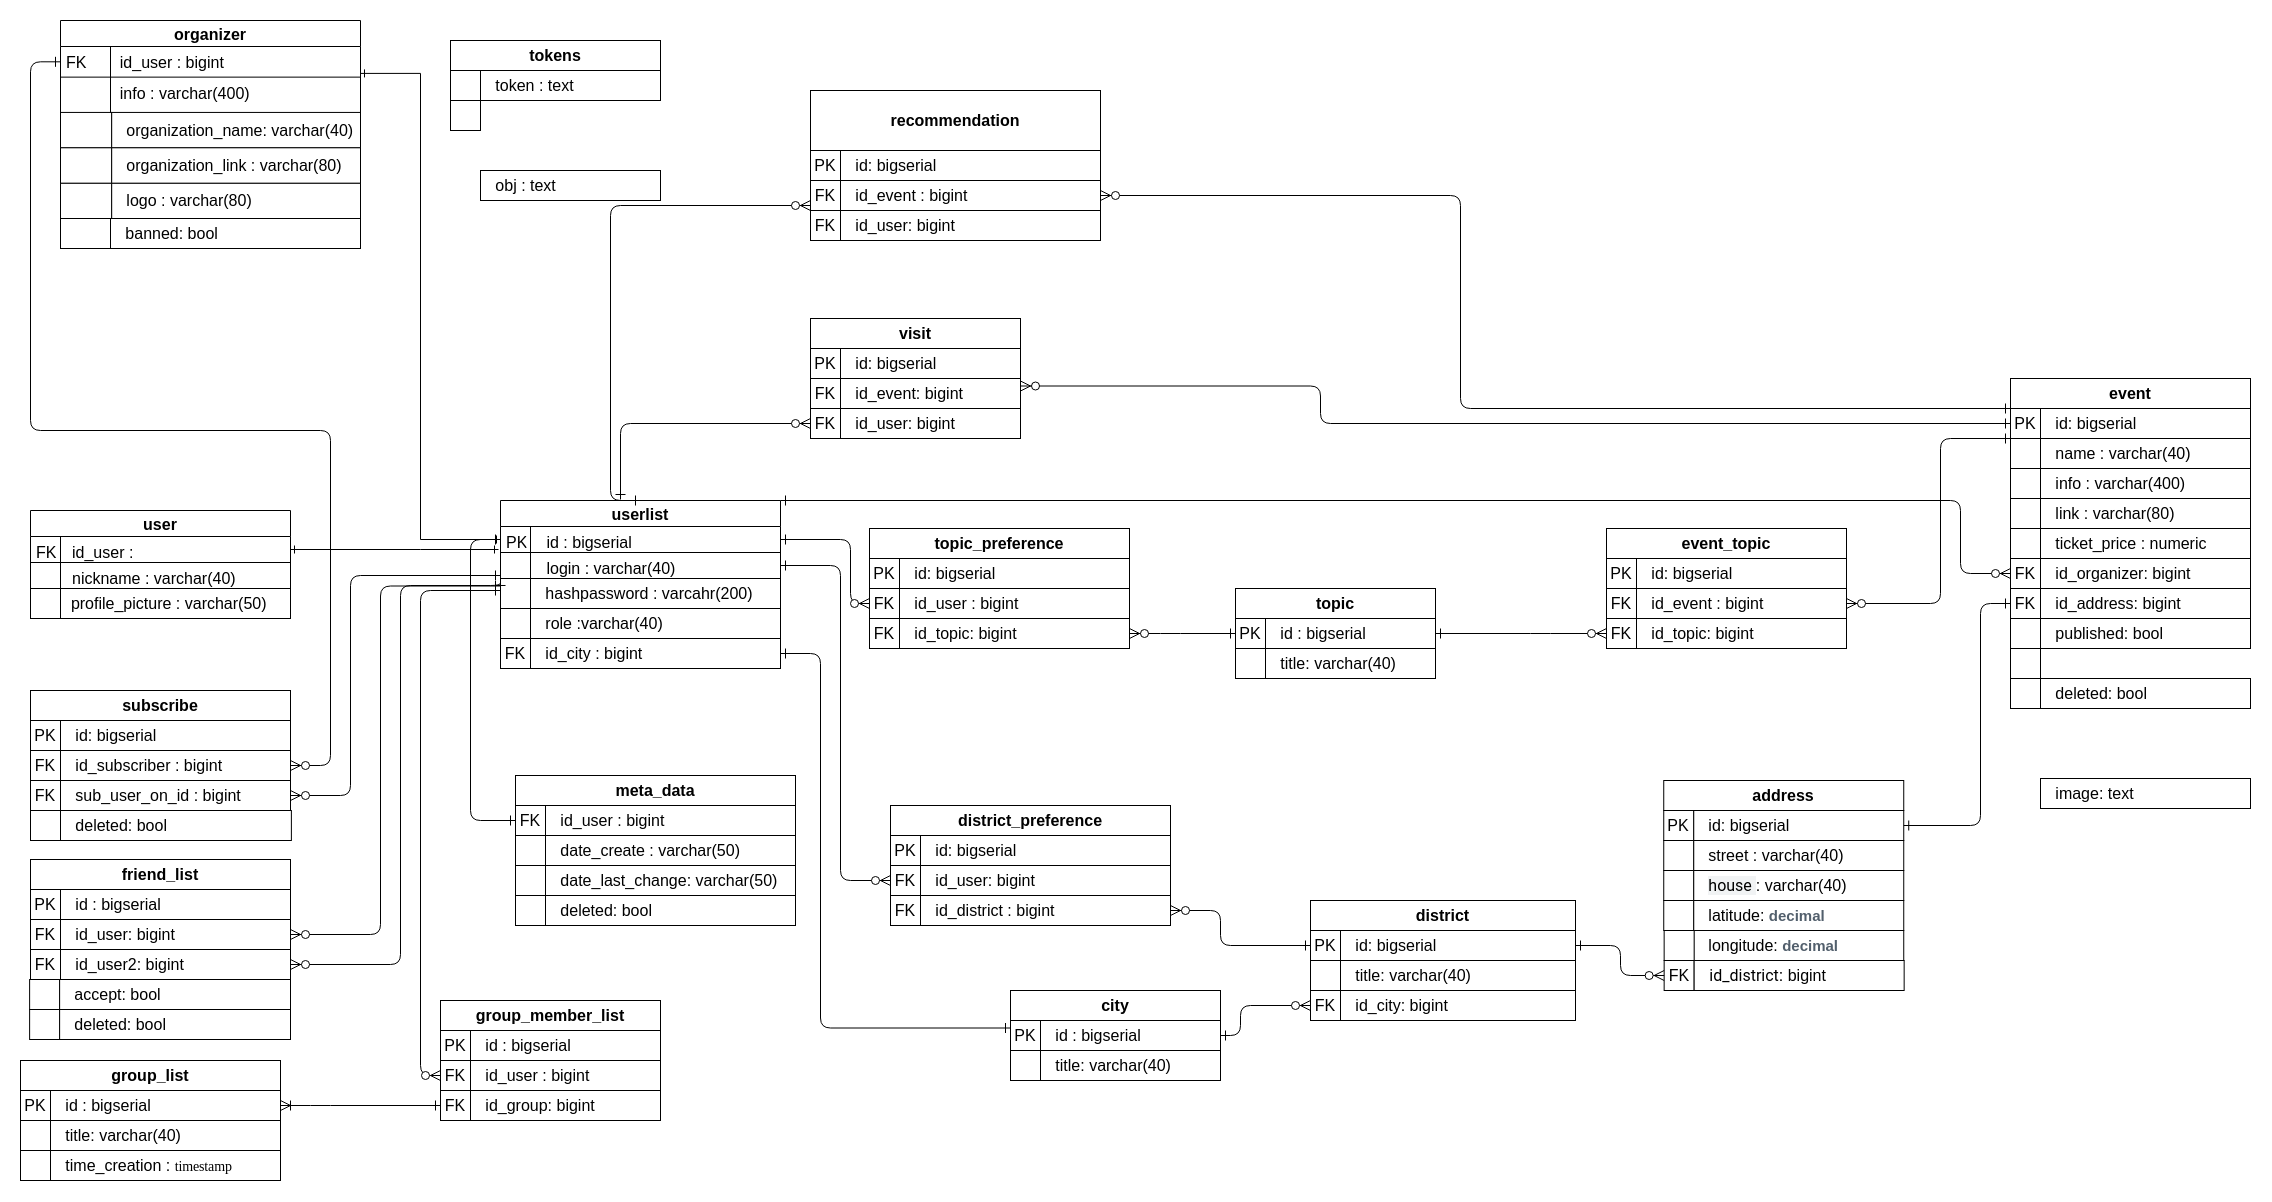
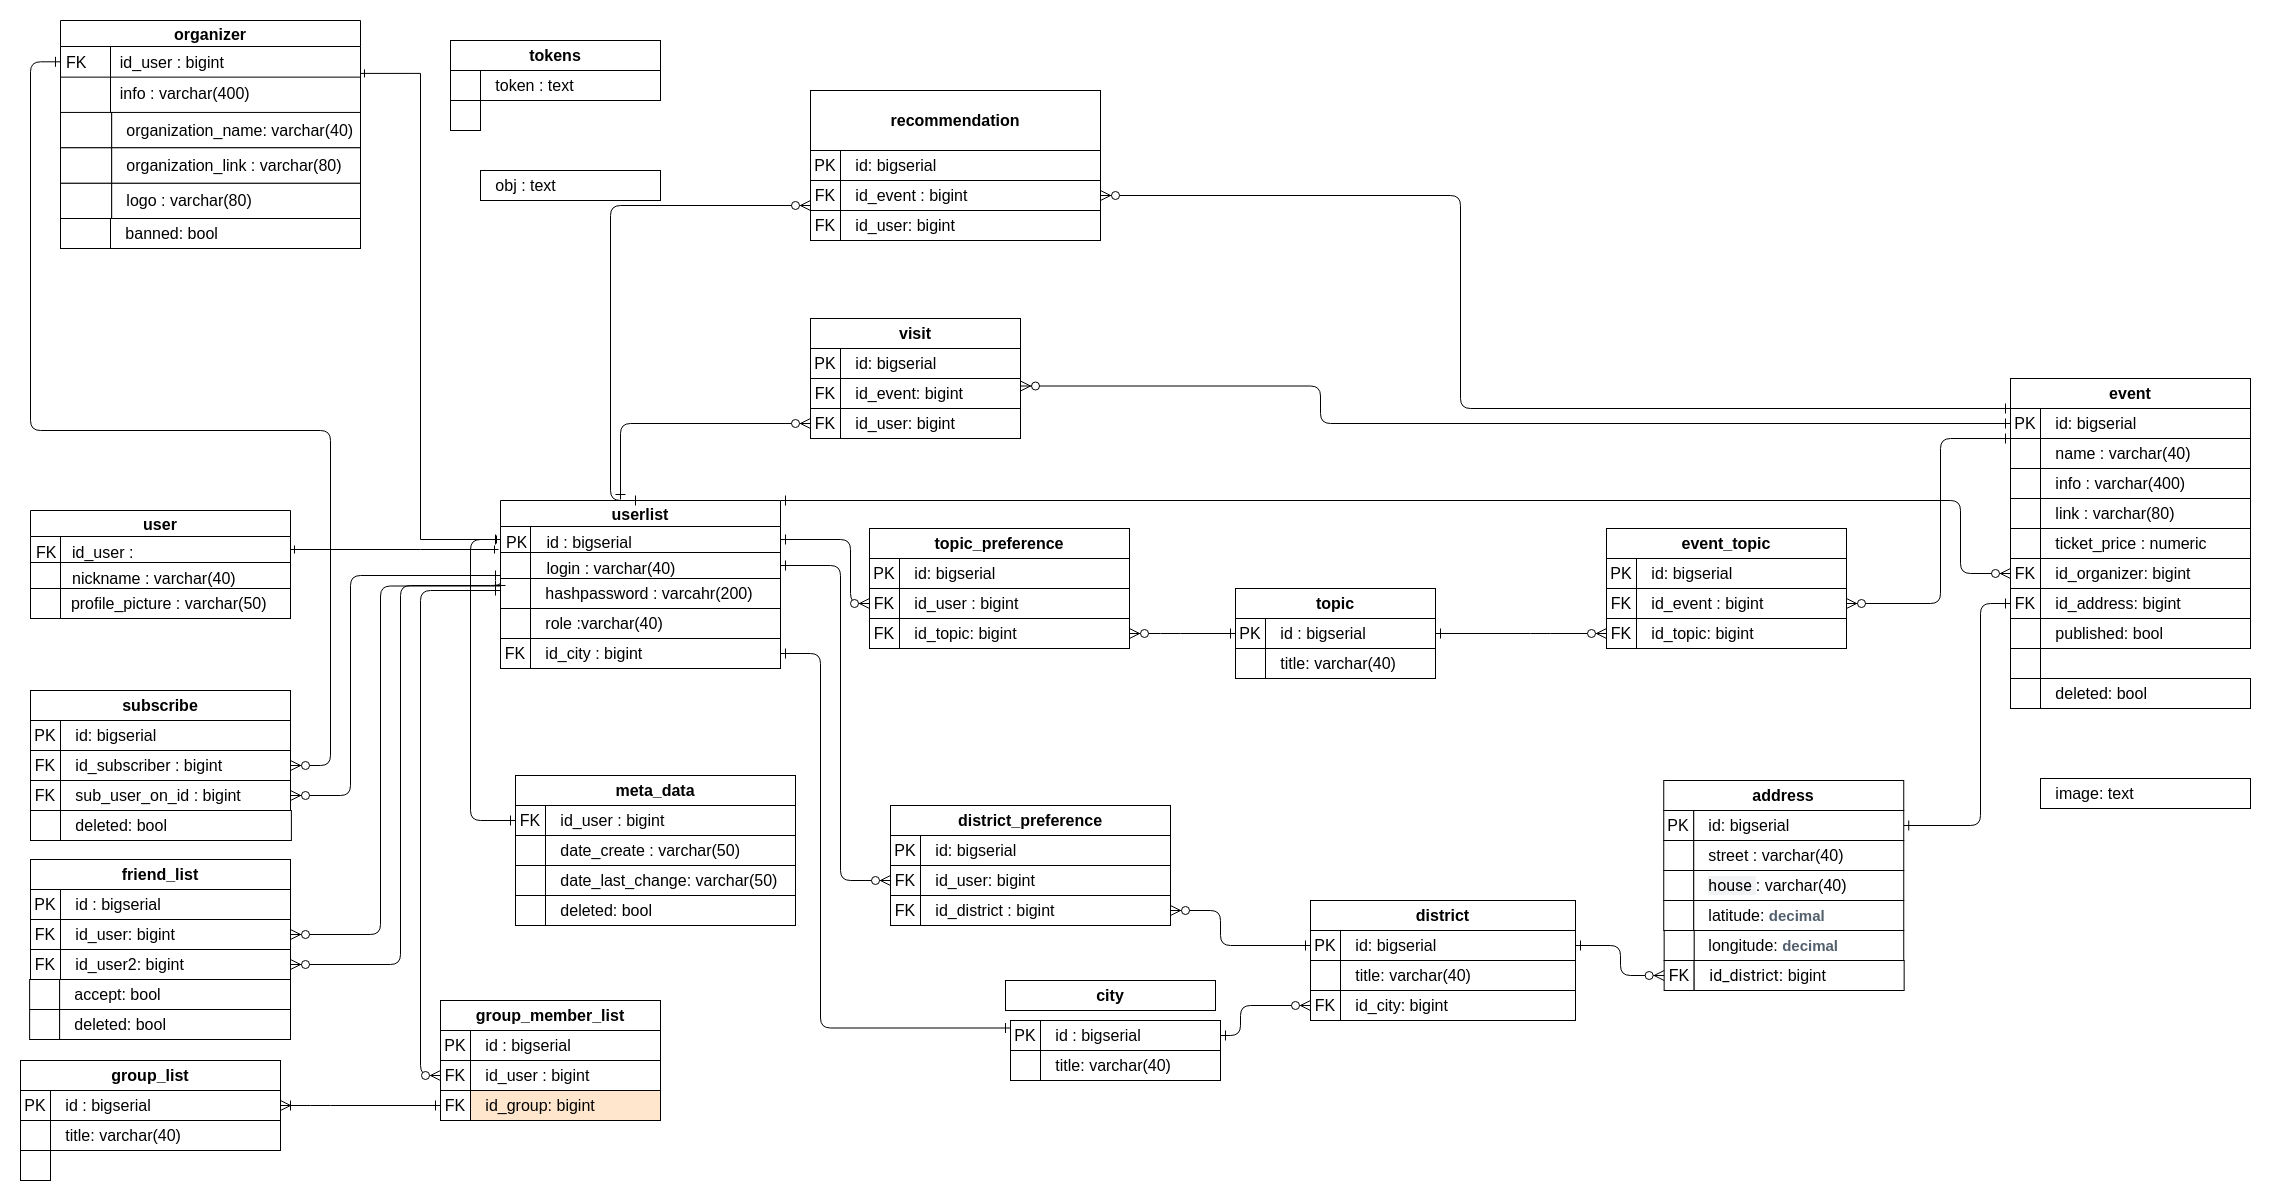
node "city": moved (1116, 1006) -> (1111, 996)
node "id_group: bigint": fillcolor #ffffff -> #ffe6cc
node "time_creation : timestamp": removed
